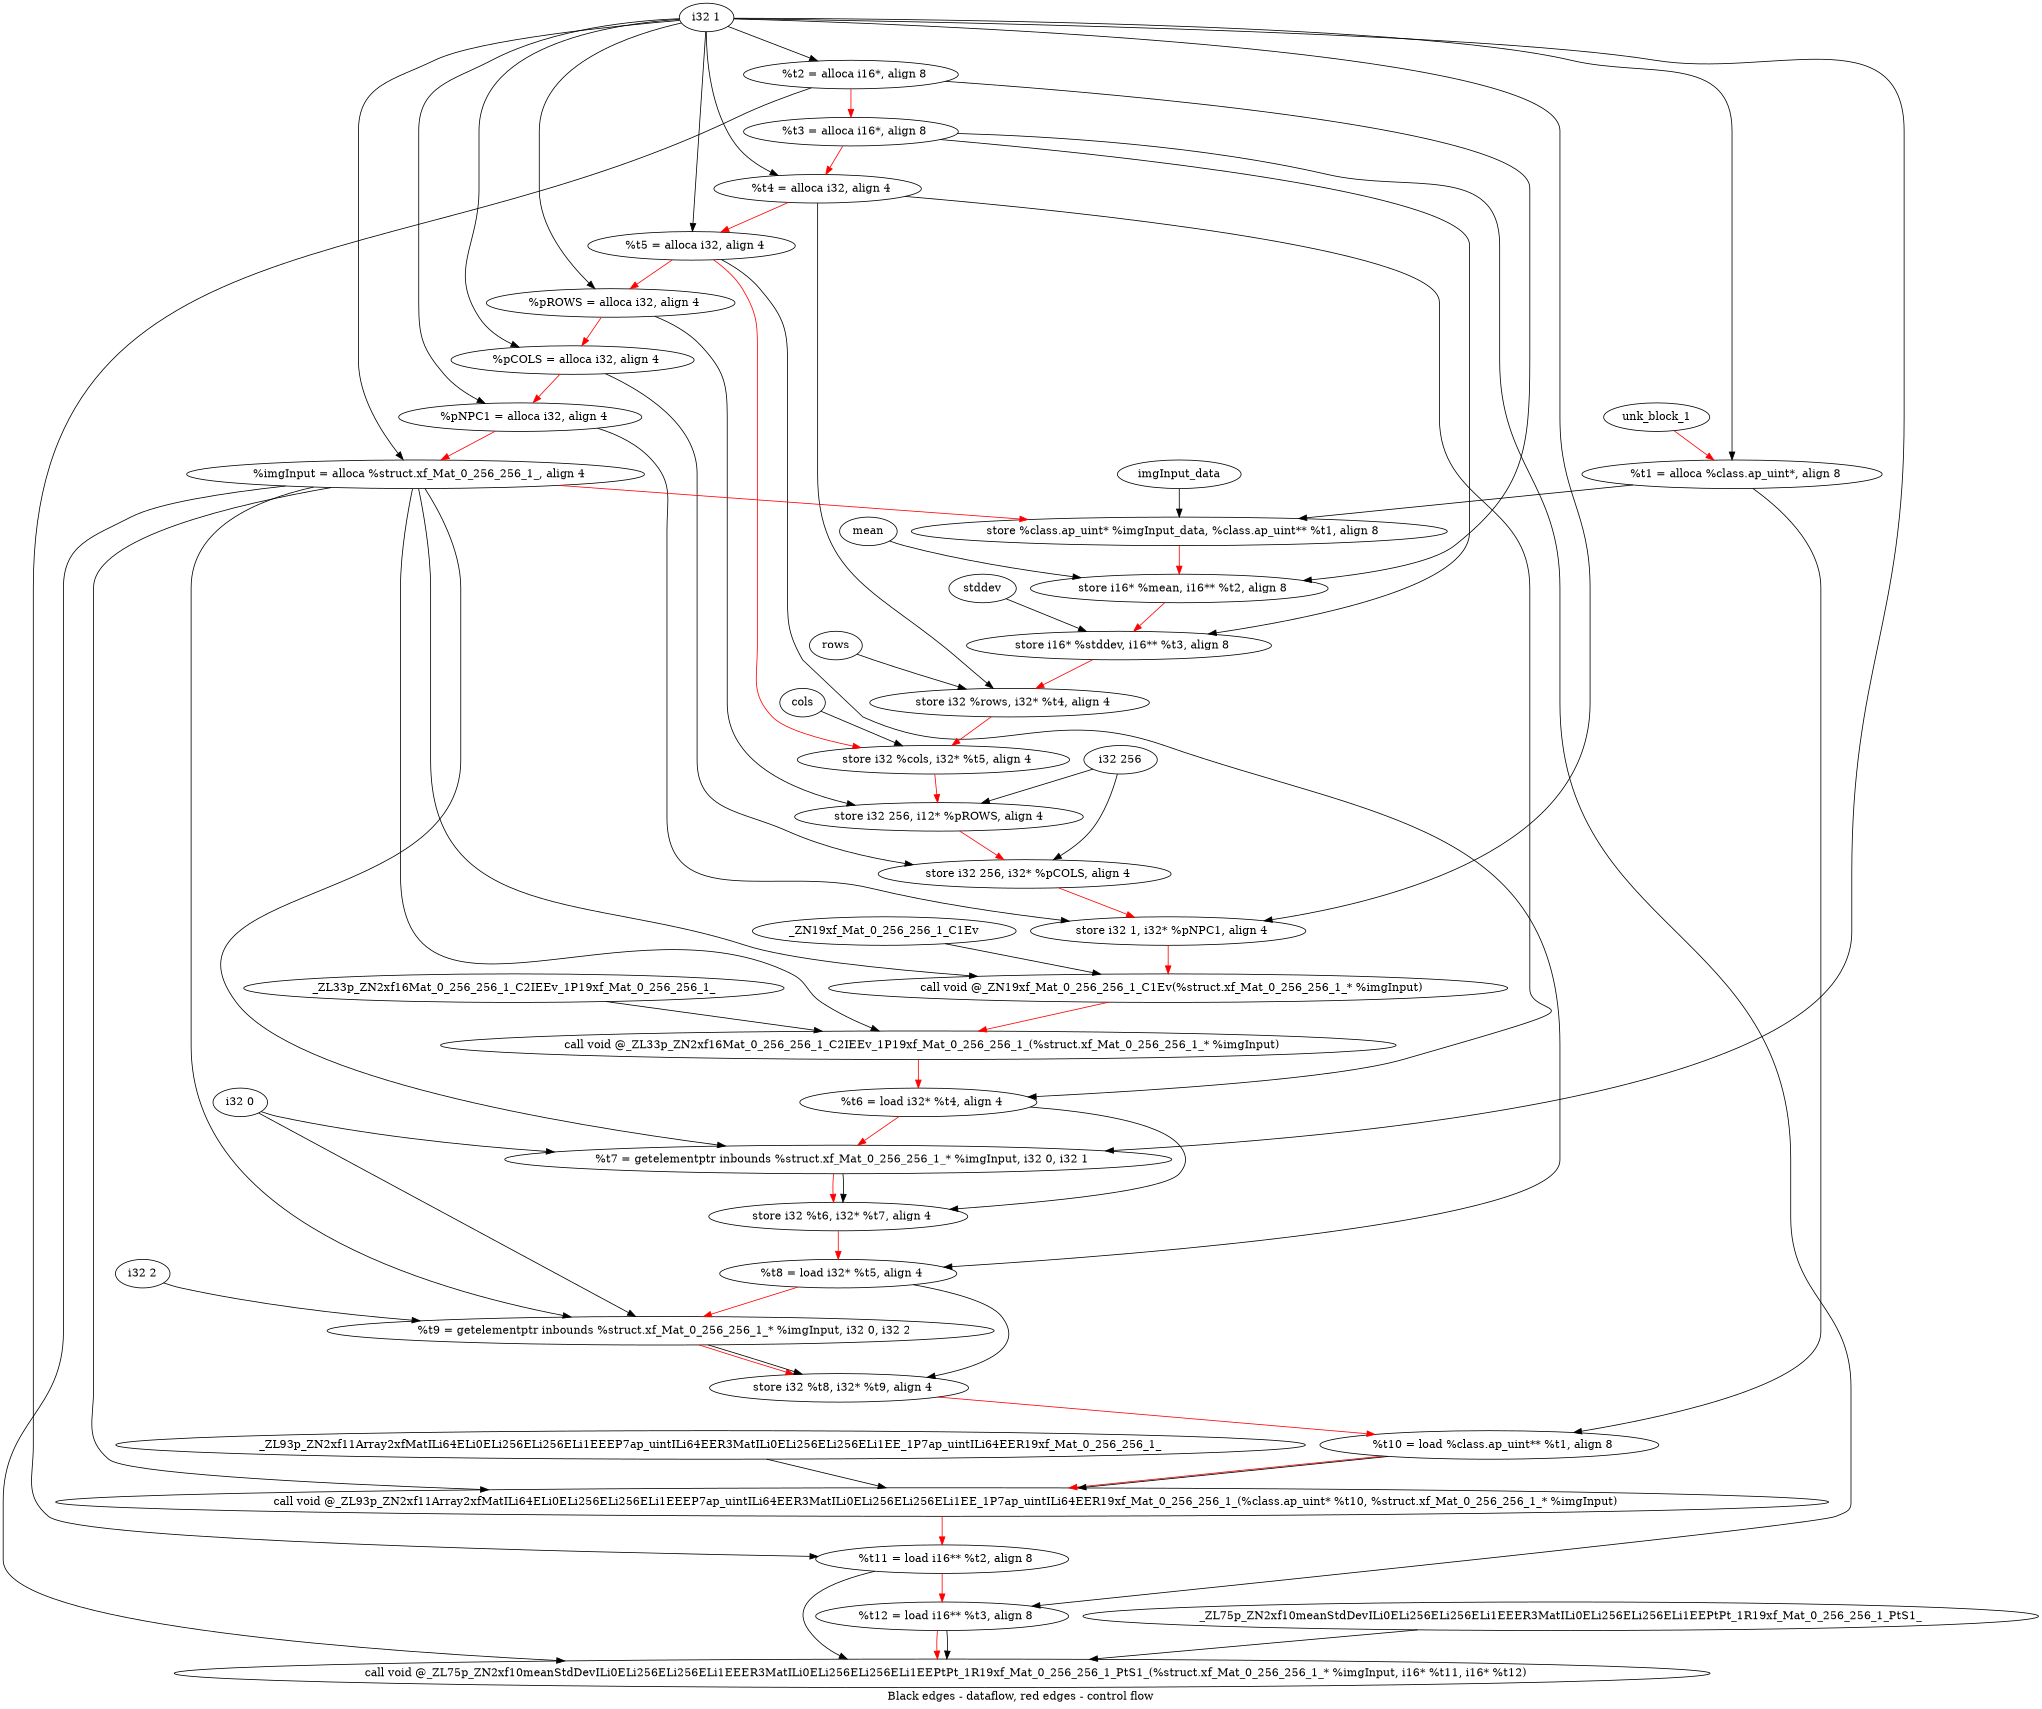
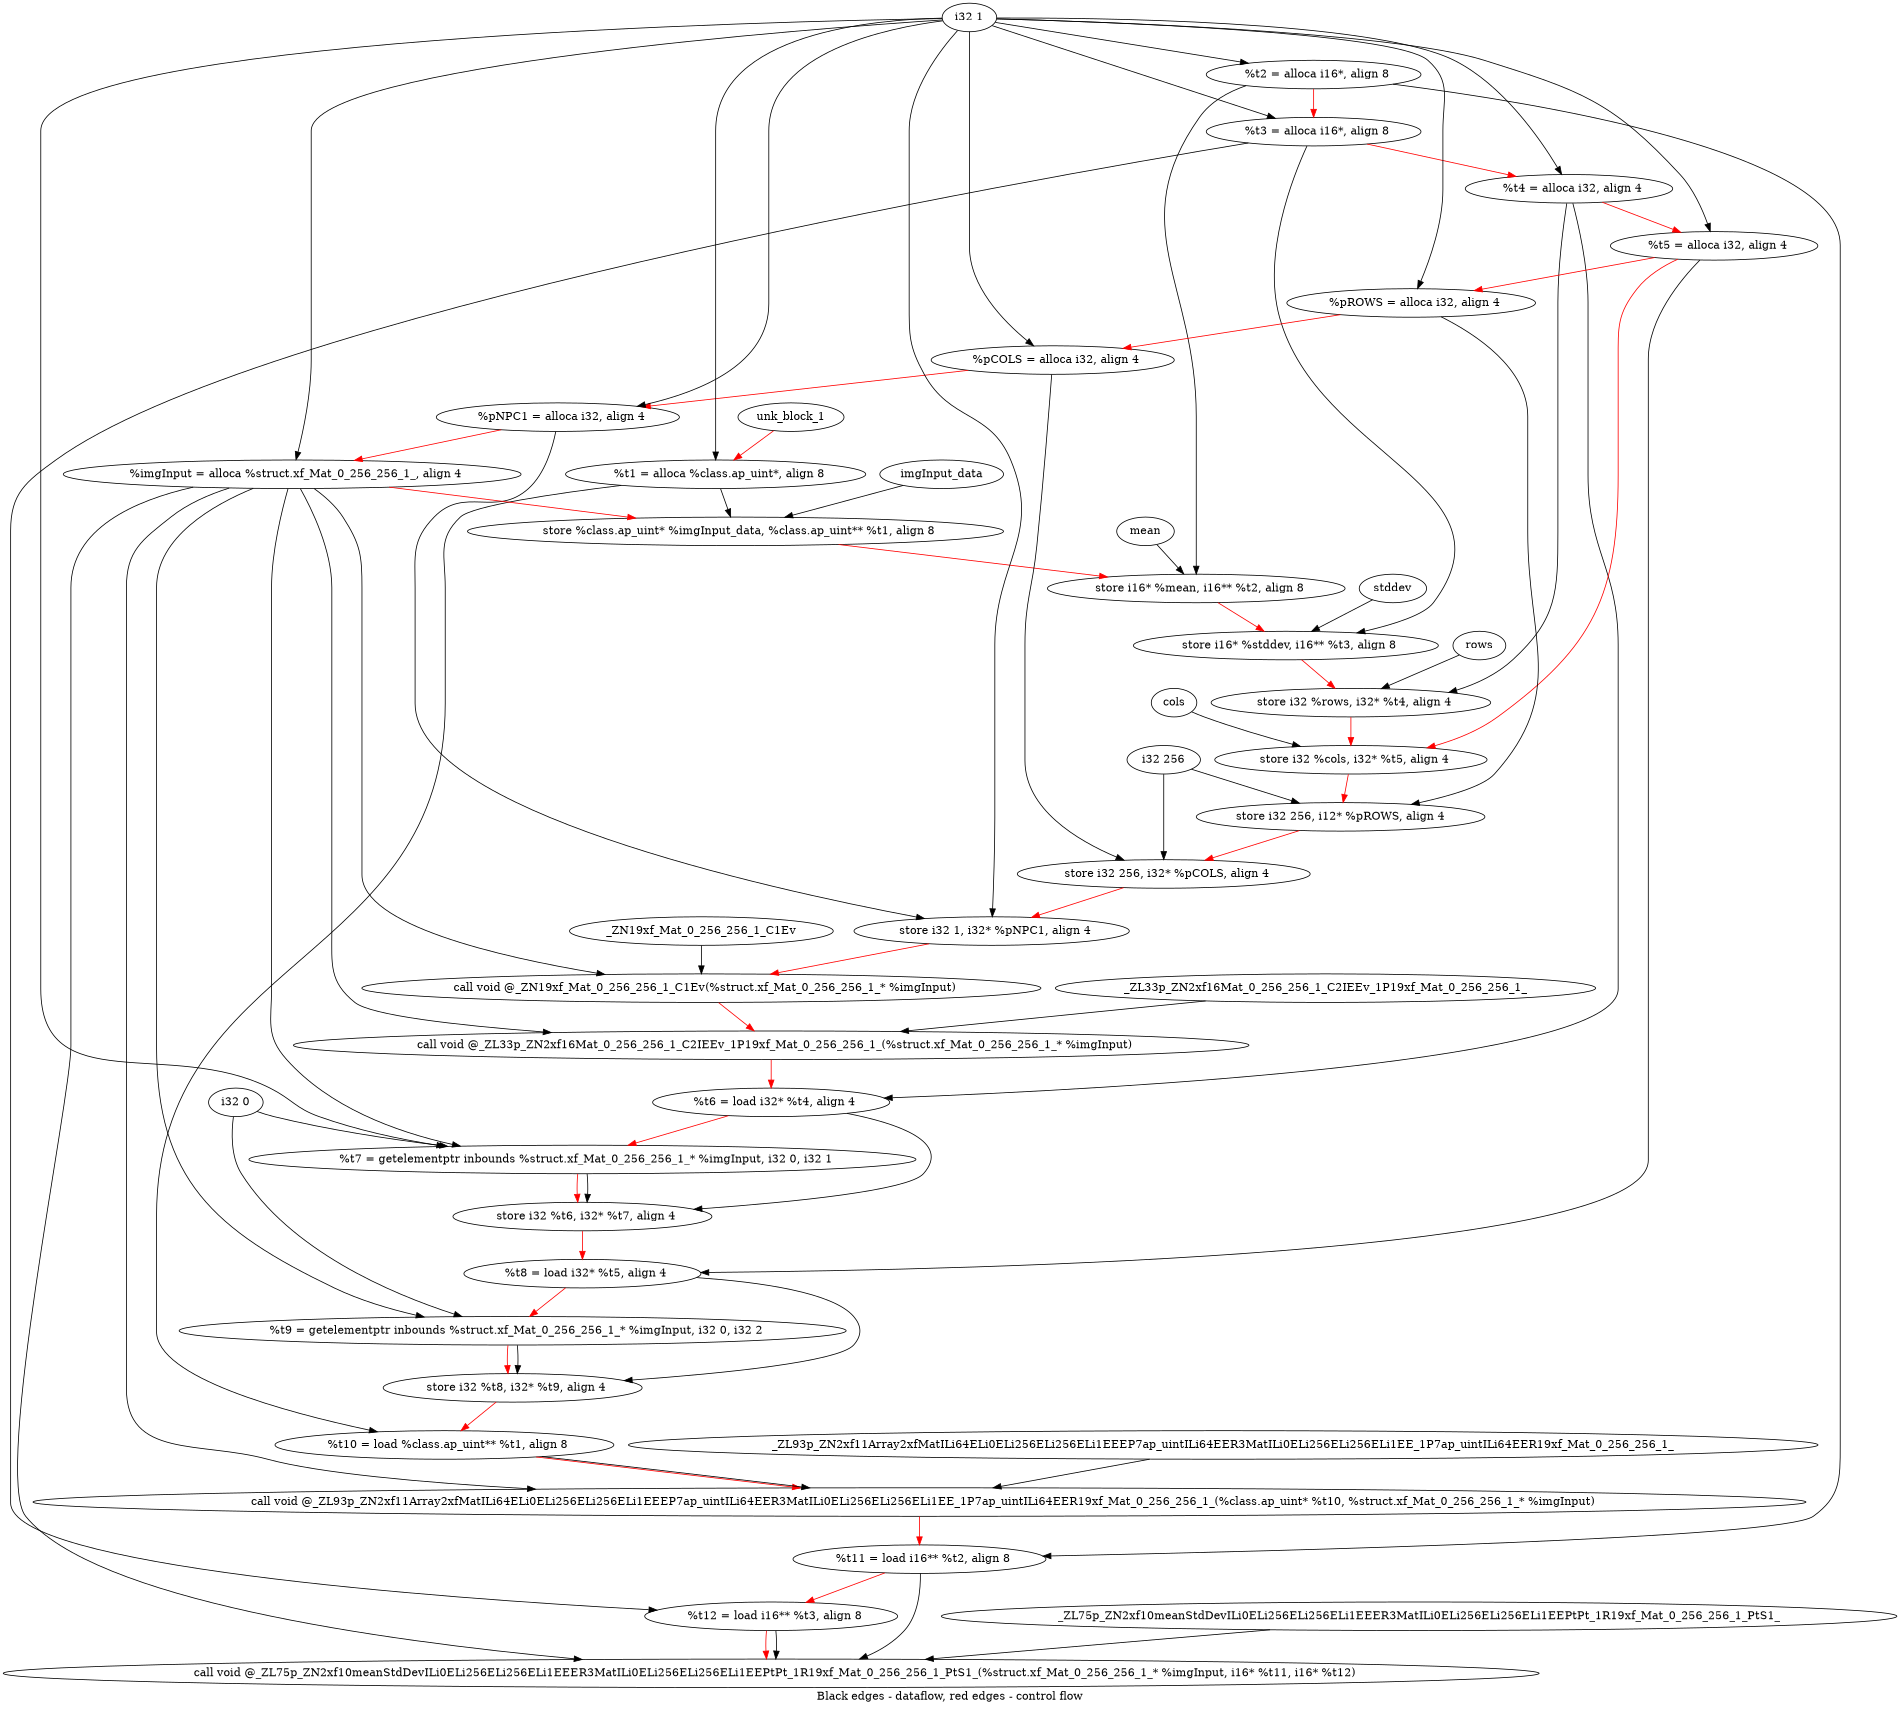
edge "i32 1" -> "%t3 = alloca i16*, align 8": added
node "i32 2": removed
